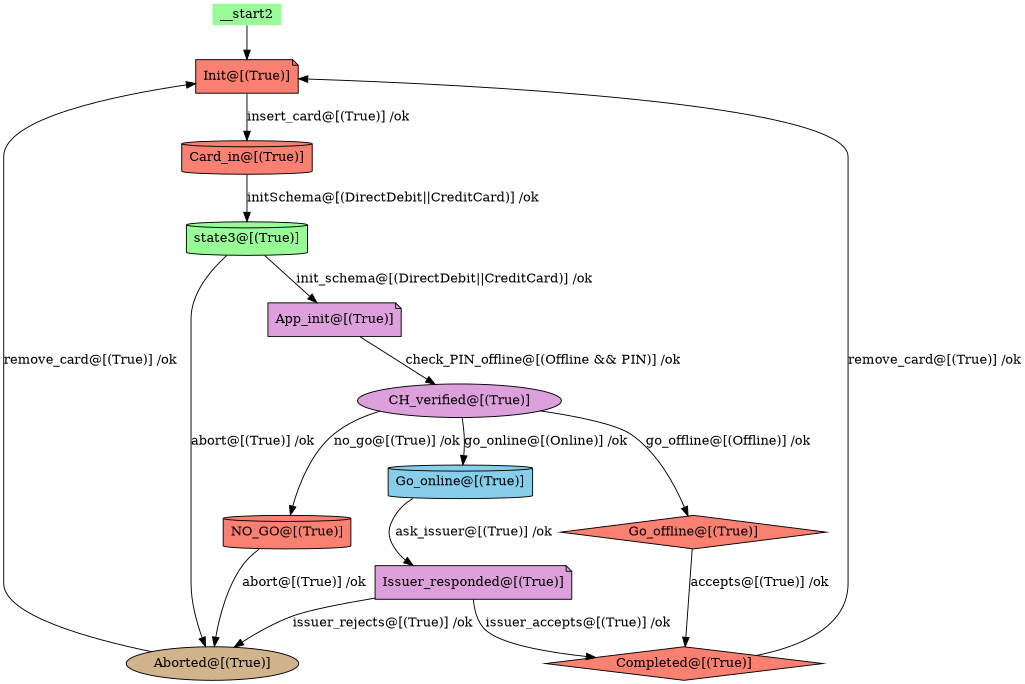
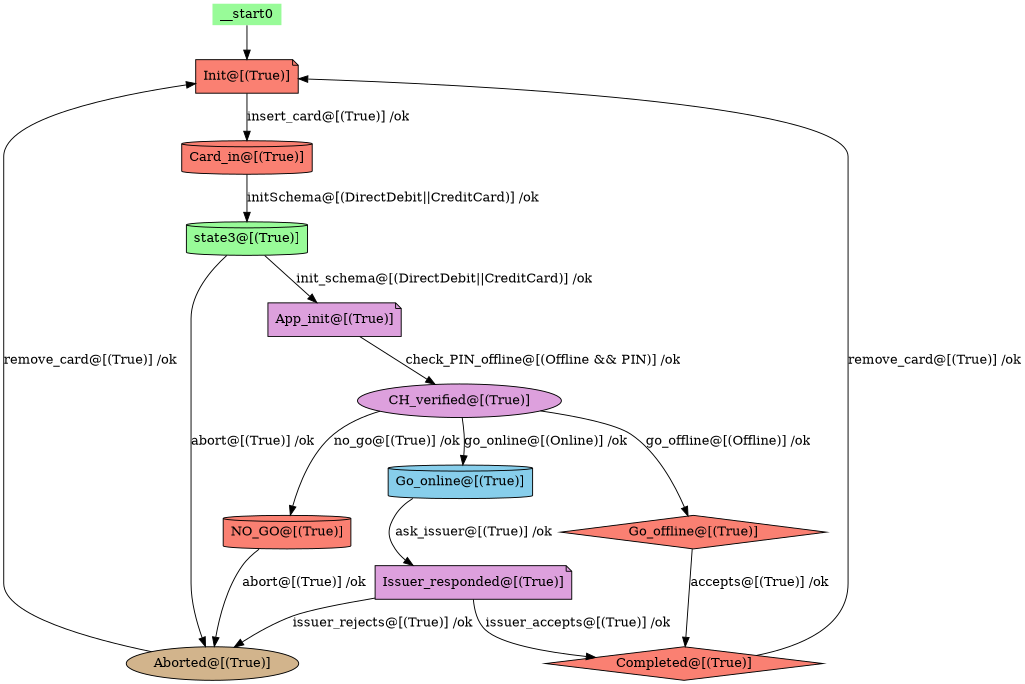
node "__start2": label "__start2" -> "__start0"
